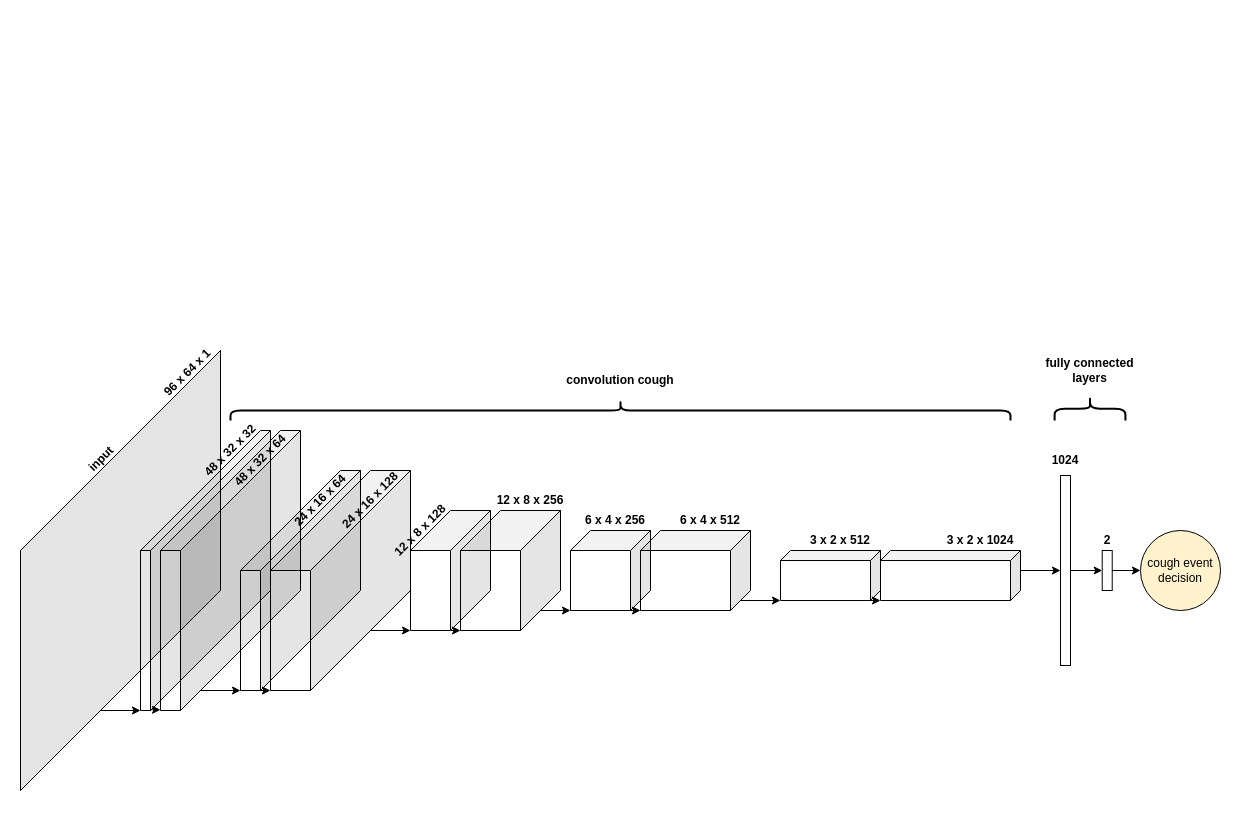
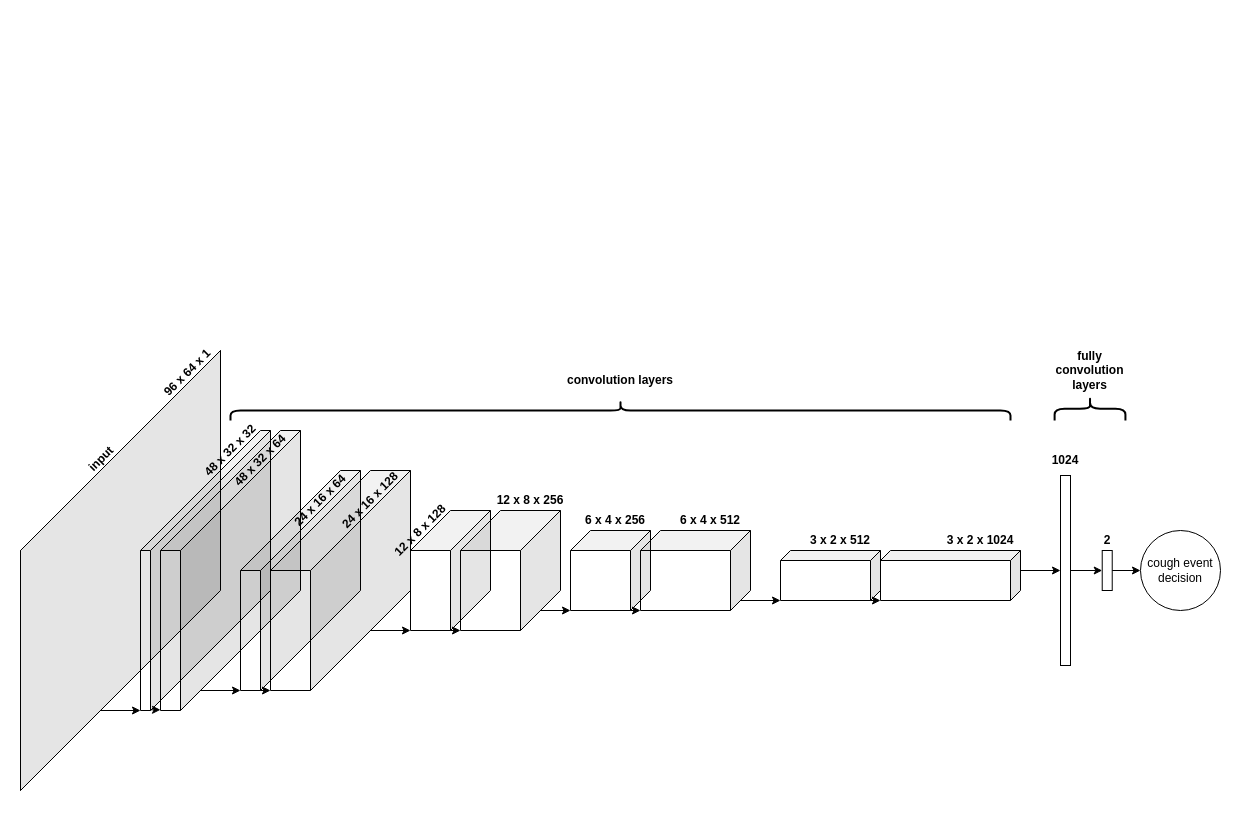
node "fully connected layers": label "fully connected layers" -> "fully convolution layers"
node "convolution cough": label "convolution cough" -> "convolution layers"
node "cough event decision": fillcolor #fff2cc -> #ffffff
